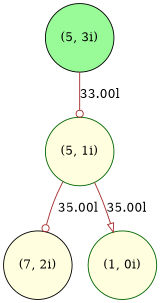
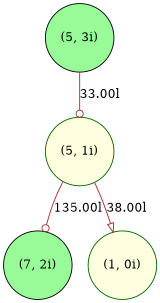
edge "(5, 1i)" -> "(7, 2i)": label "35.00l" -> "135.00l"
edge "(5, 1i)" -> "(1, 0i)": label "35.00l" -> "38.00l"
node "(7, 2i)": fillcolor lightyellow -> palegreen
